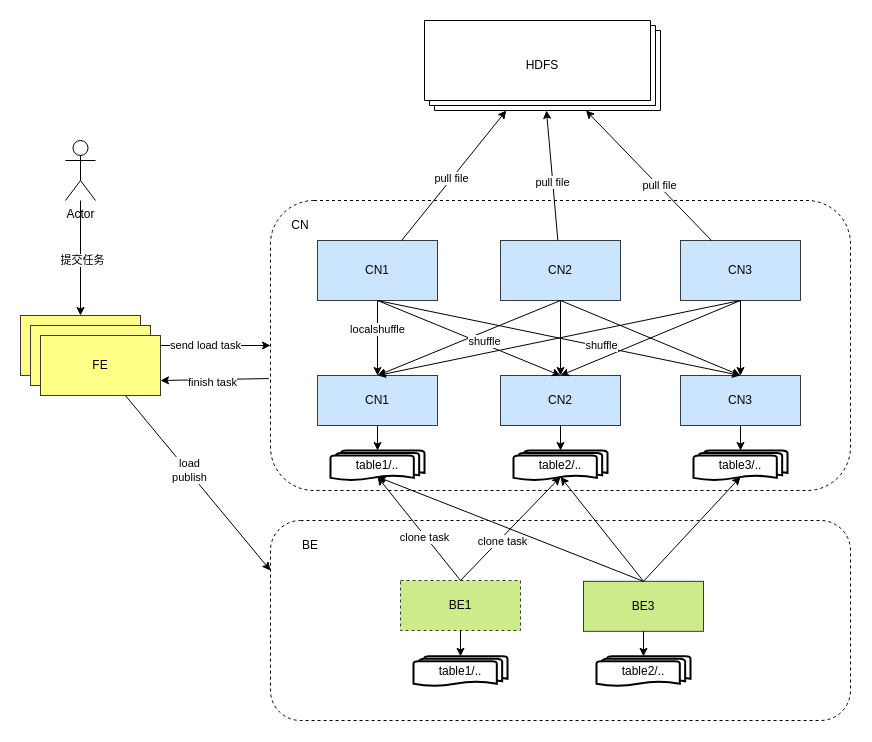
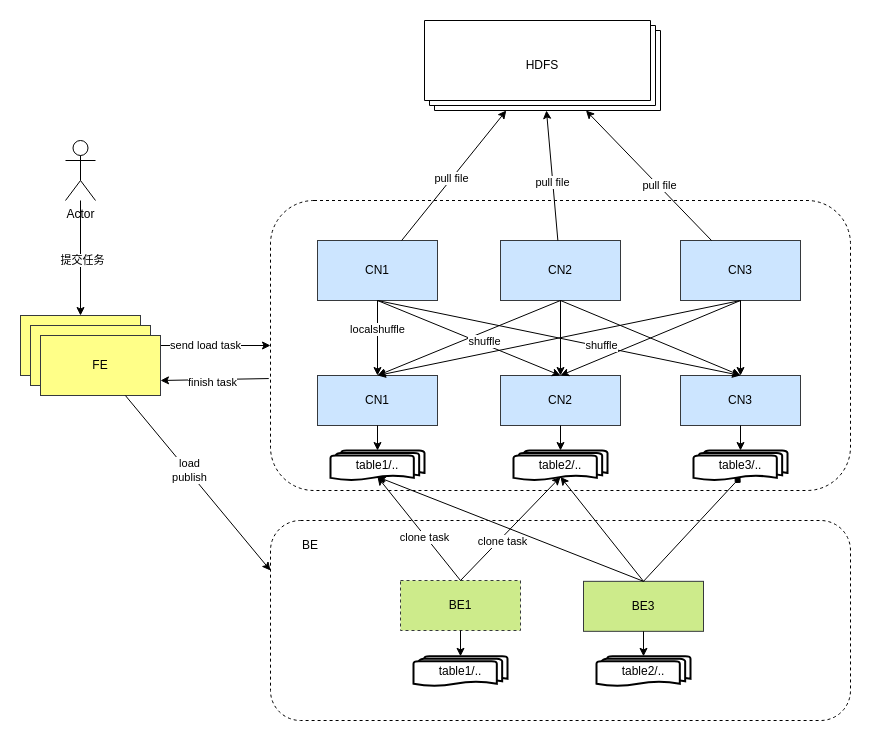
node "CN": removed
edge "BE3" -> "table3/..": arrowhead classic -> diamond
